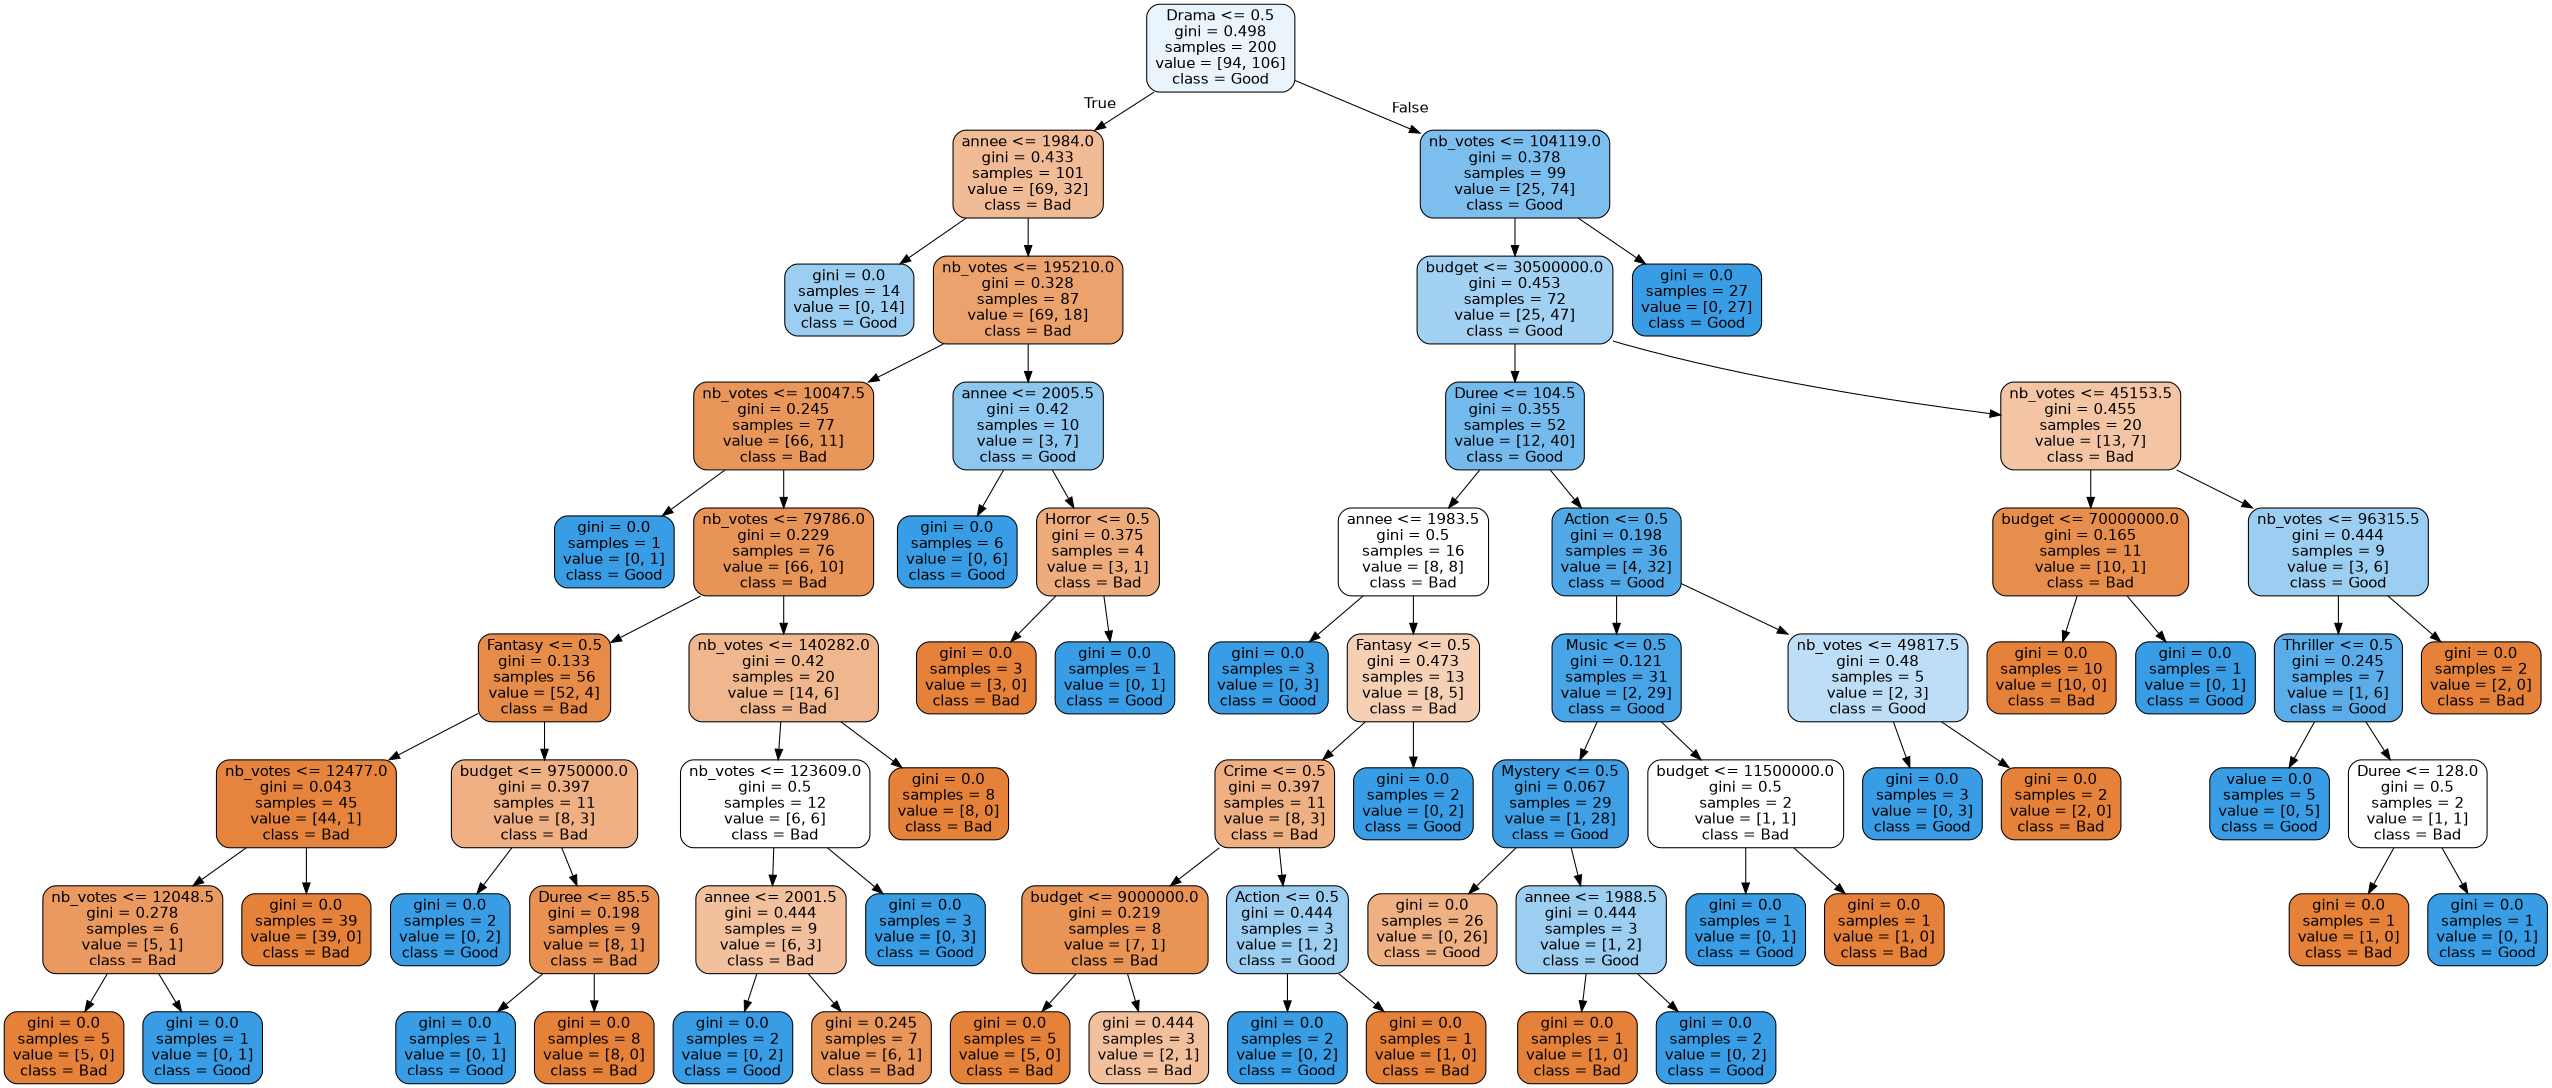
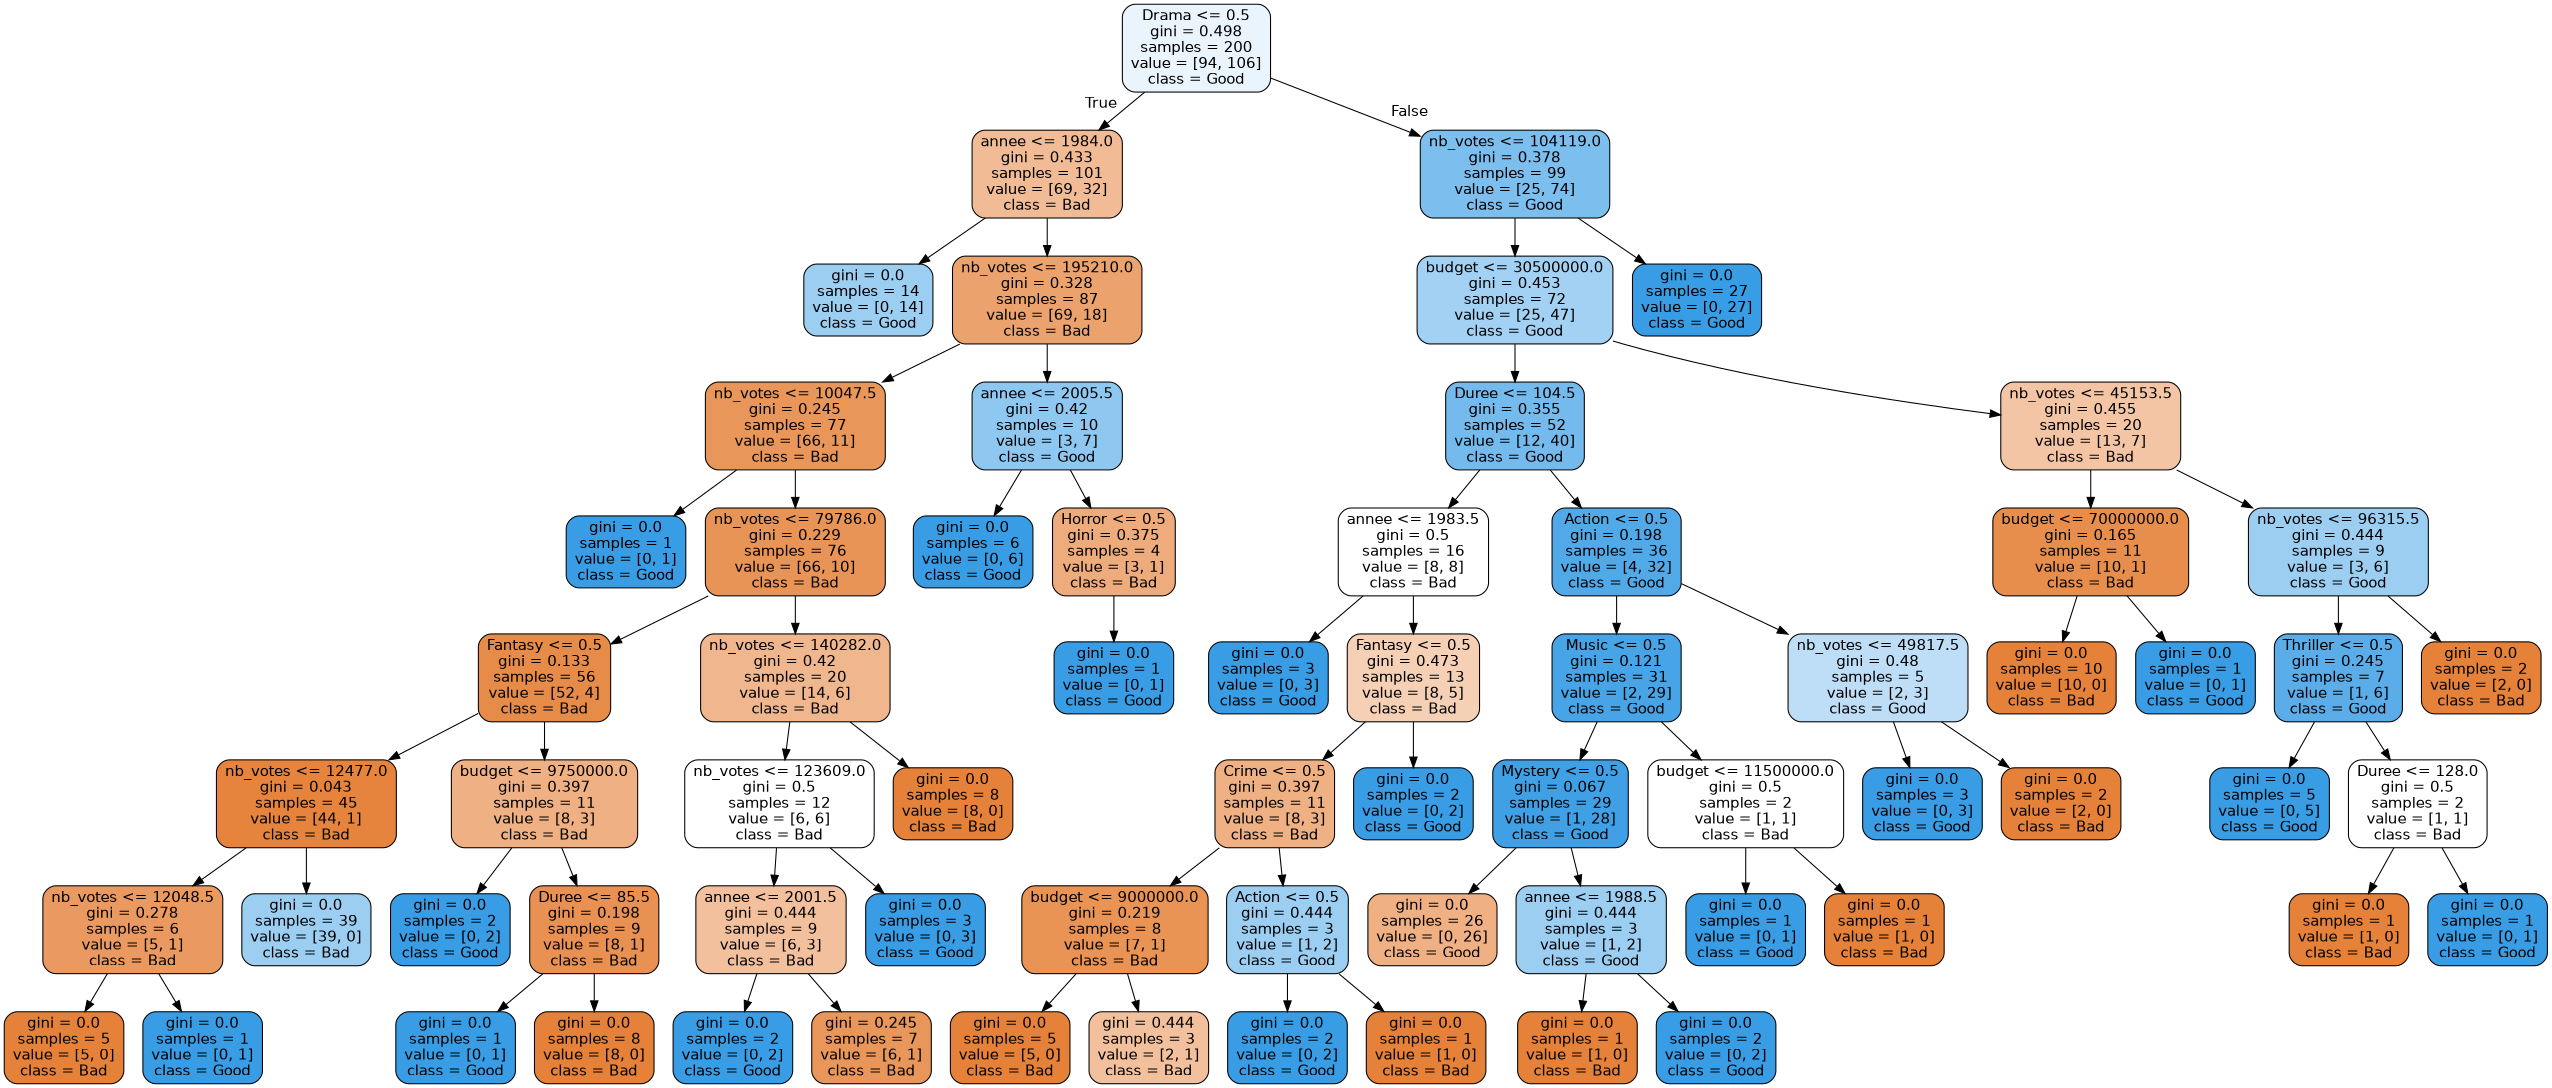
node "gini = 0.0 samples = 3 value = [3, 0] class = Bad": removed
node "value = 0.0 samples = 5 value = [0, 5] class = Good": label "value = 0.0 samples = 5 value = [0, 5] class = Good" -> "gini = 0.0 samples = 5 value = [0, 5] class = Good"
node "gini = 0.0 samples = 39 value = [39, 0] class = Bad": fillcolor #e58139 -> #9ccef2
